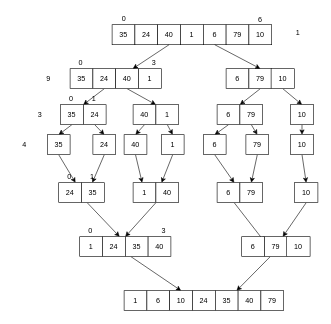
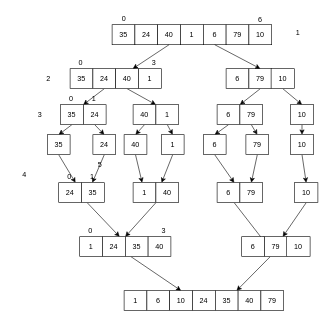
node "9": label "9" -> "2"
node "4": moved (24, 145) -> (24, 175)
node "5": added
